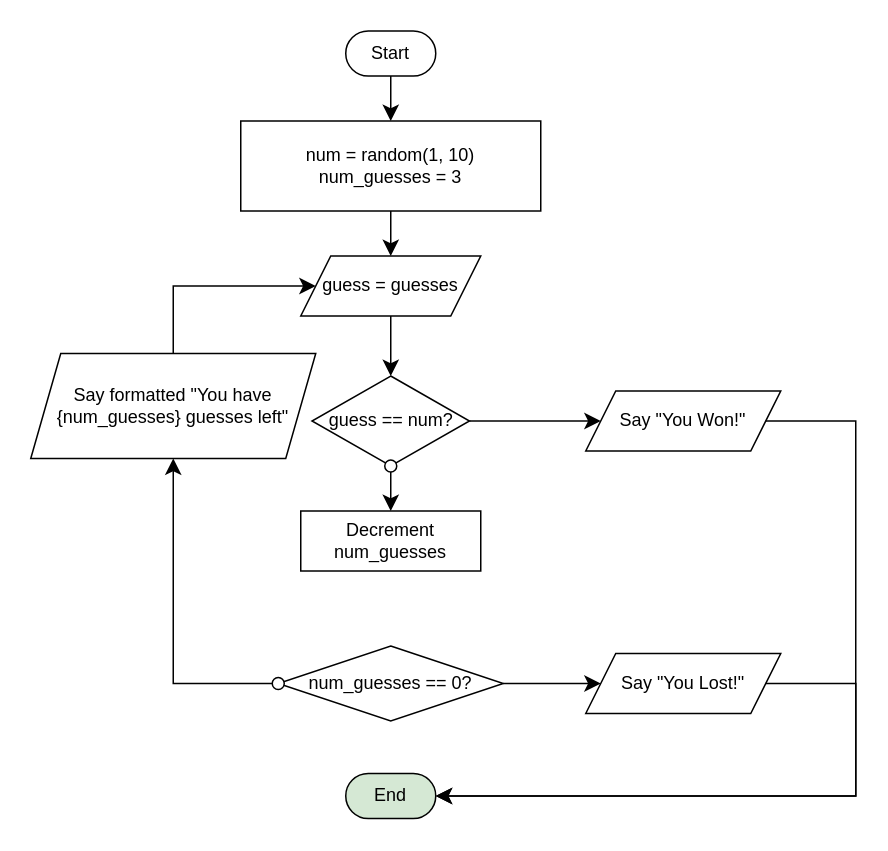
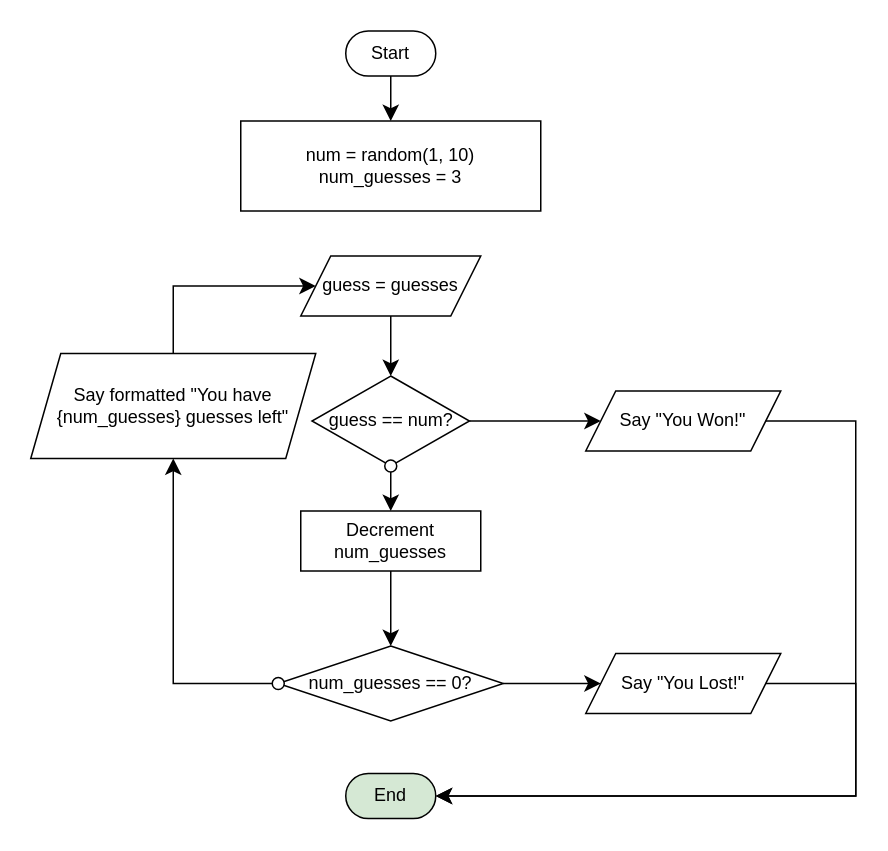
edge "num = random(1, 10) num_guesses = 3" -> "guess = guesses": removed
edge "Decrement num_guesses" -> "num_guesses == 0?": added
